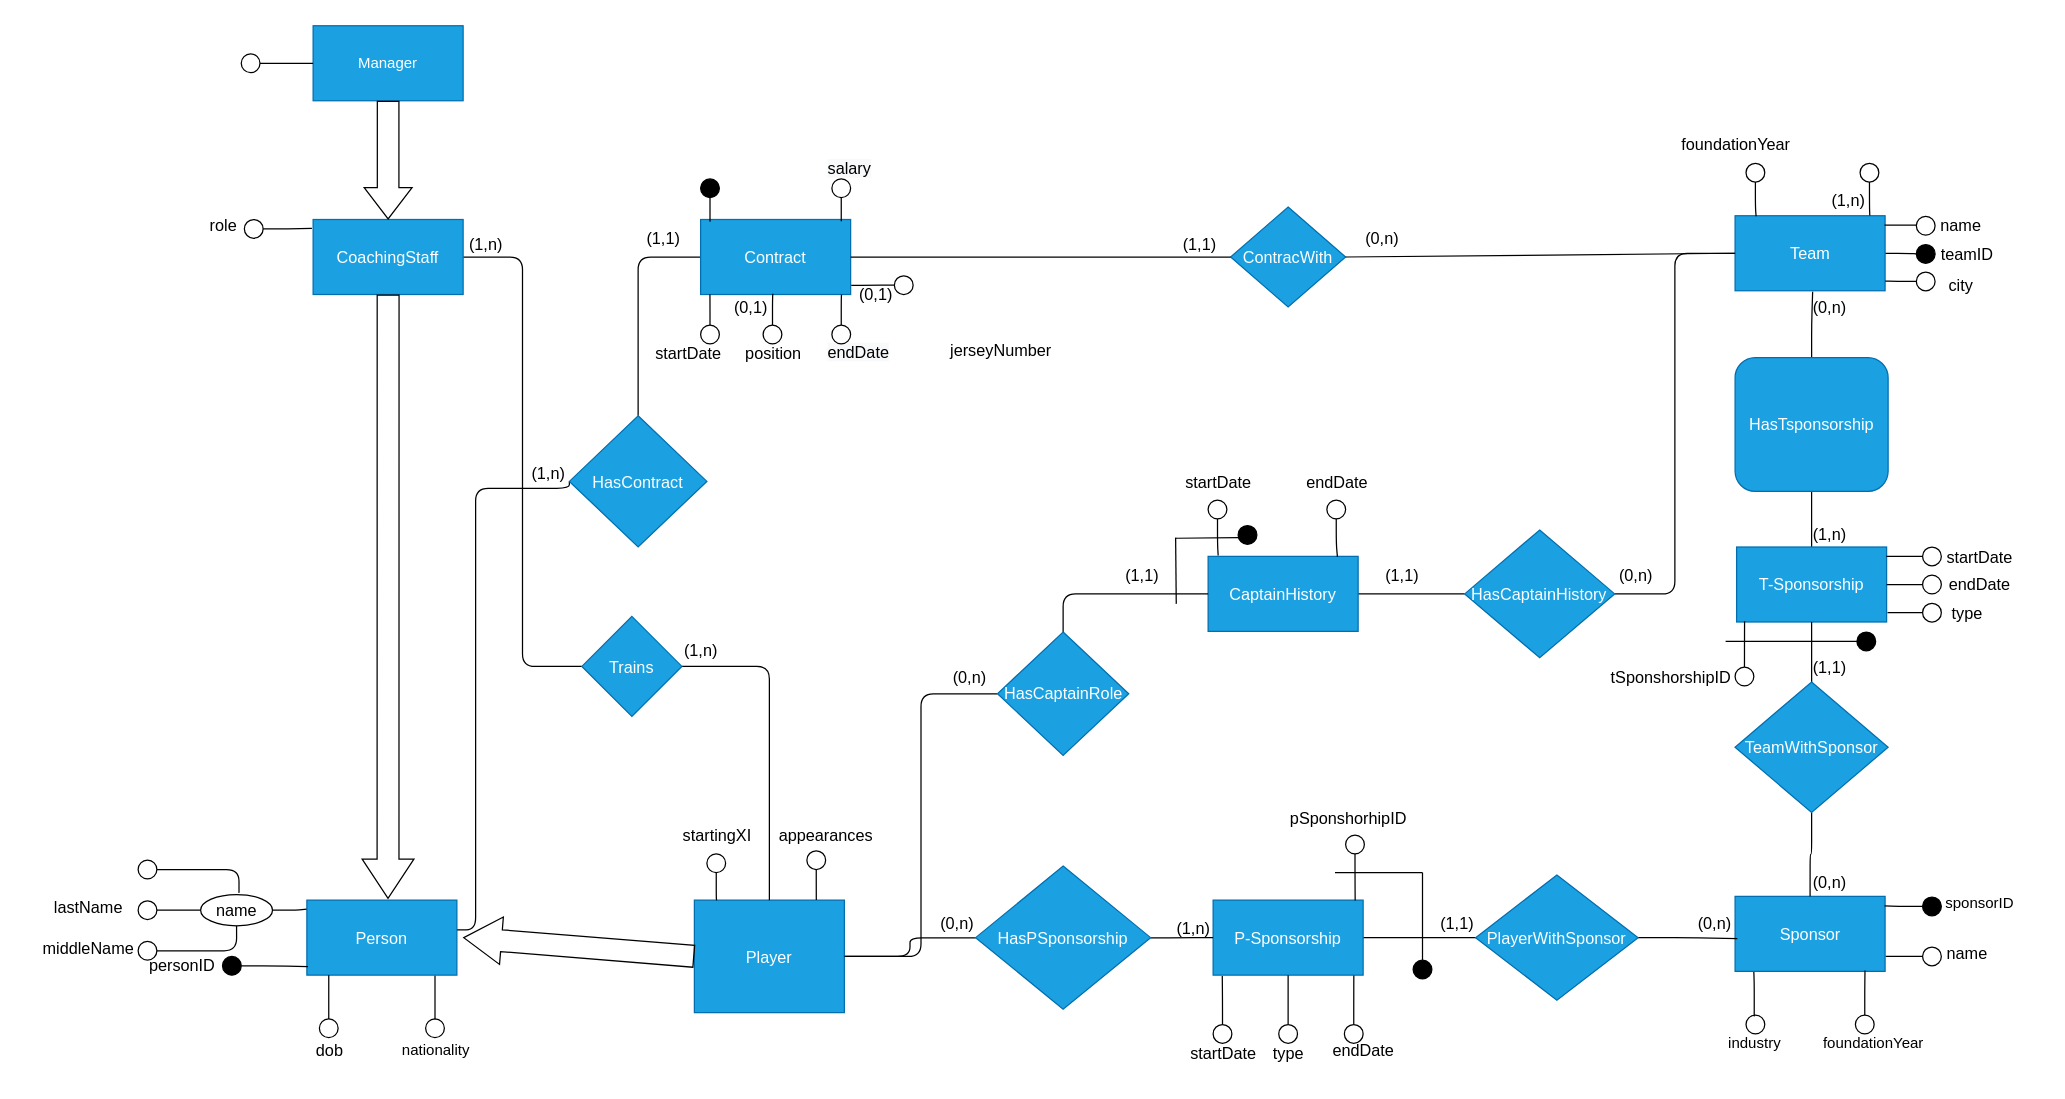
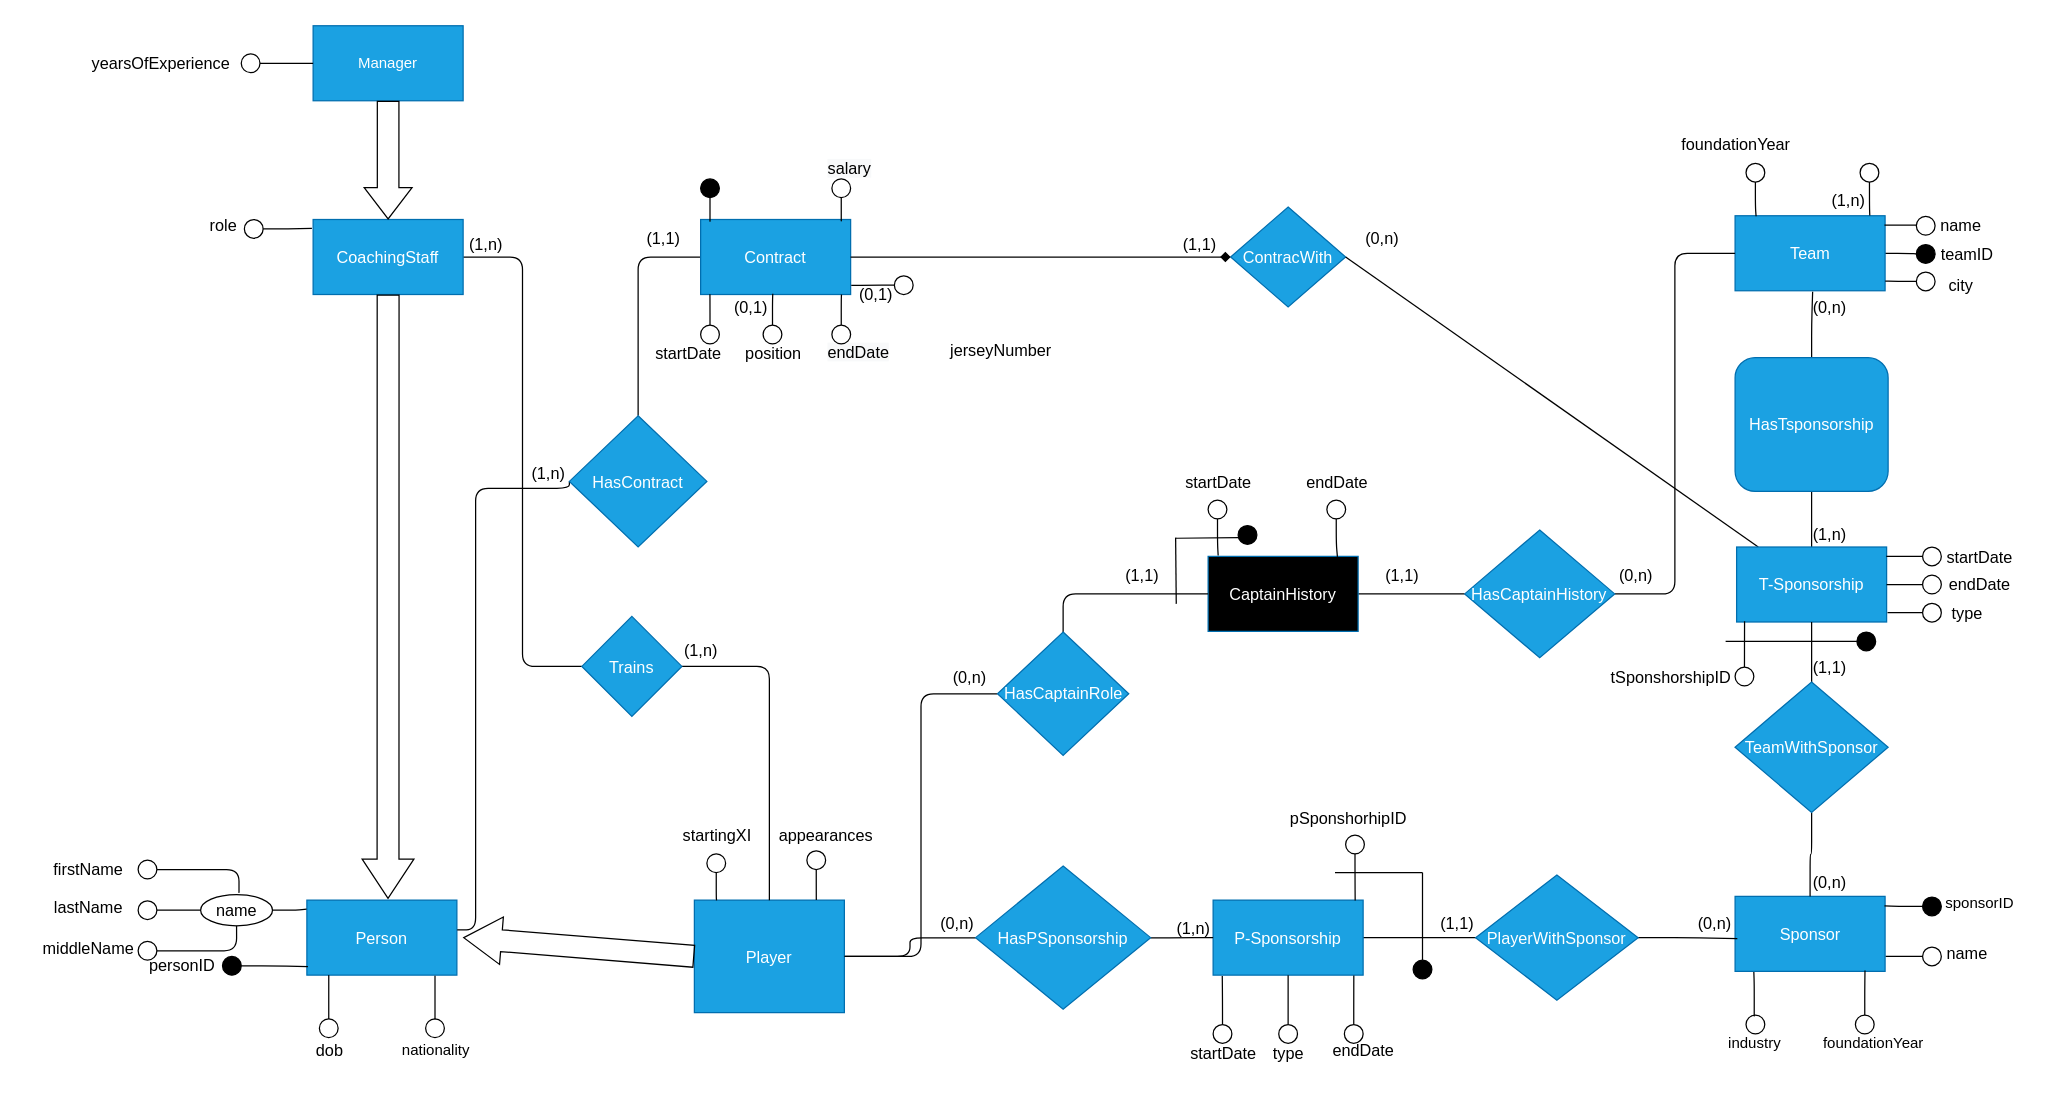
node "yearsOfExperience": added
edge "Team" -- "ContracWith": now "T-Sponsorship" -- "ContracWith"
edge "Contract" -- "ContracWith": arrowhead none -> diamond
node "CaptainHistory": fillcolor #1ba1e2 -> #000000
node "firstName": added
